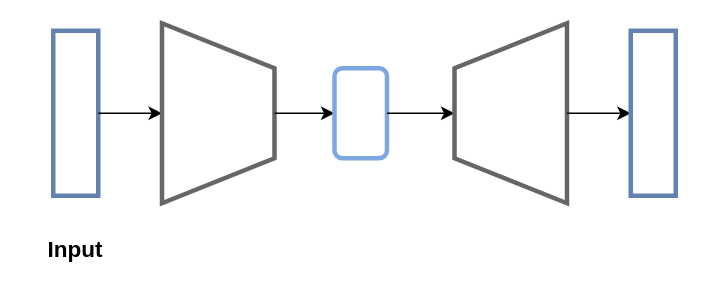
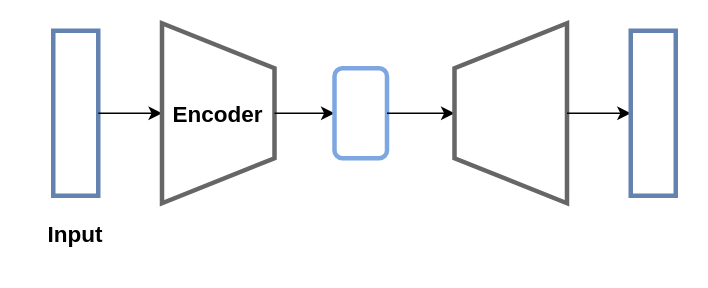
node "Encoder": added
node "Input": moved (76, 248) -> (76, 233)
